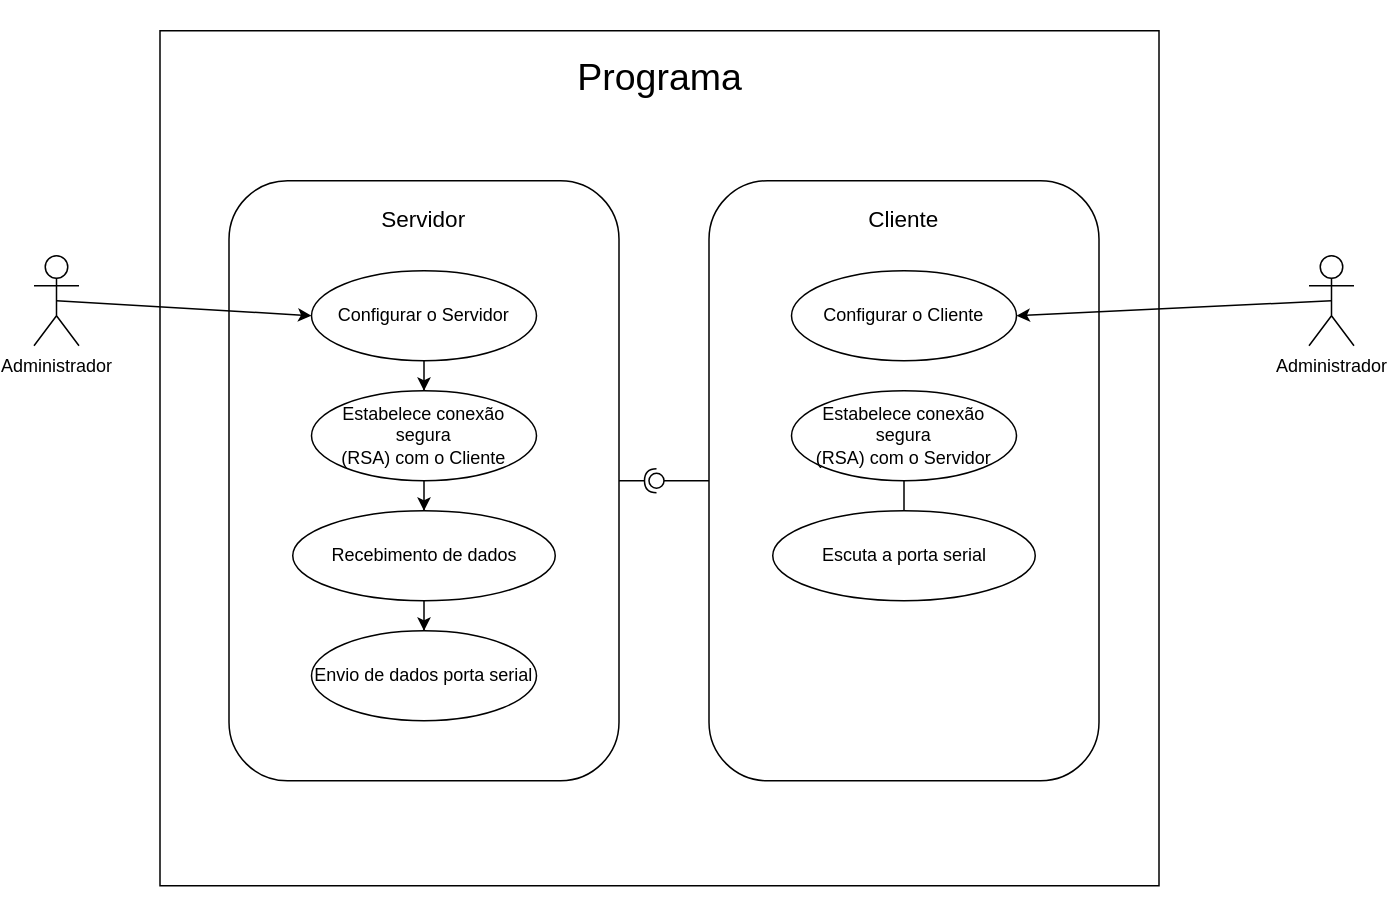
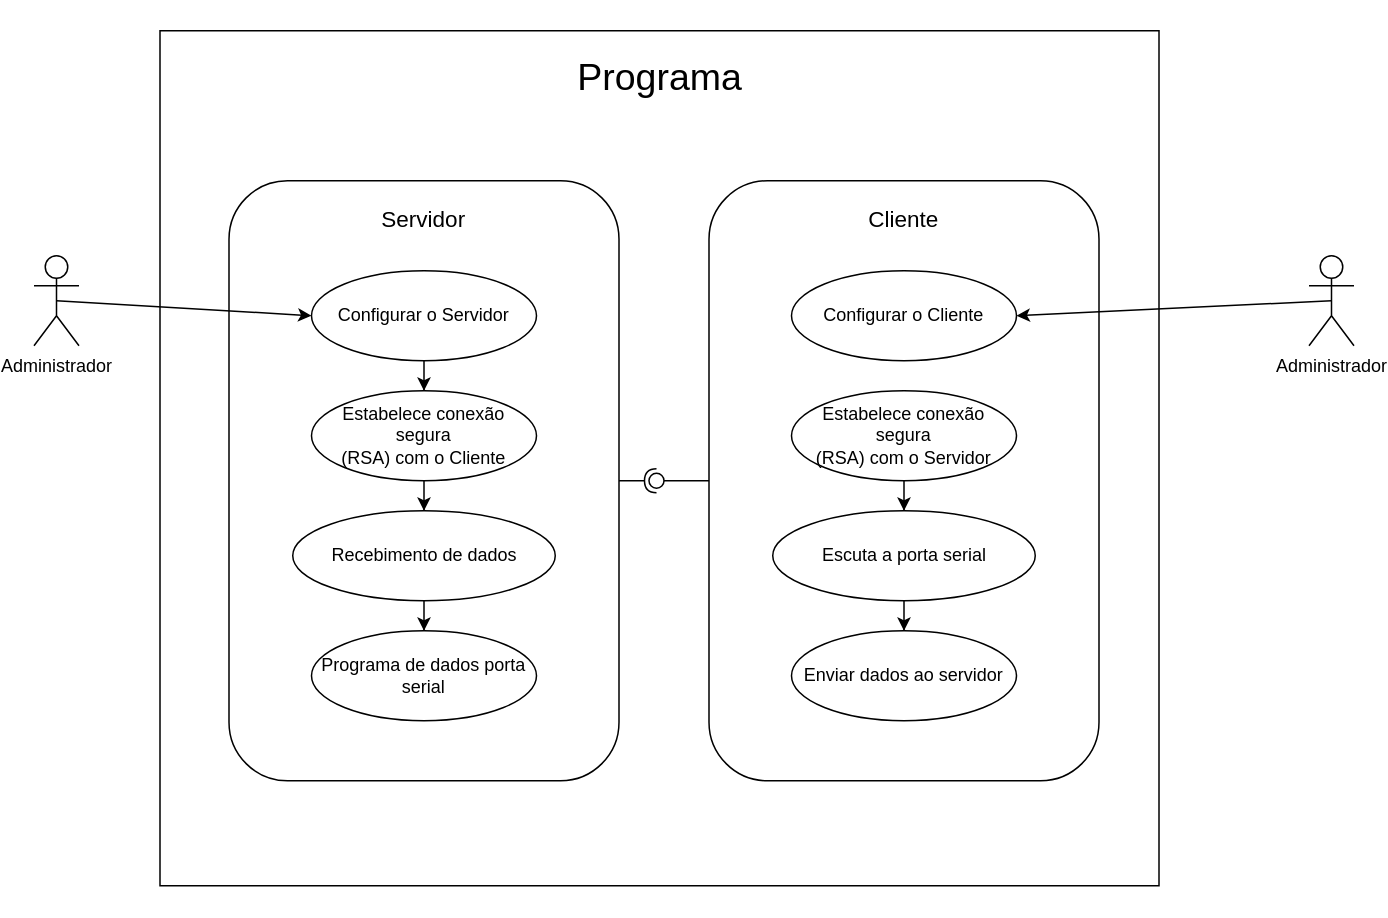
edge "Estabelece conexão segura (RSA) com o Servidor" -- "Escuta a porta serial": arrowhead none -> classic
edge "Escuta a porta serial" -> "Enviar dados ao servidor": added
node "Envio de dados porta serial": label "Envio de dados porta serial" -> "Programa de dados porta serial"
node "Enviar dados ao servidor": added
